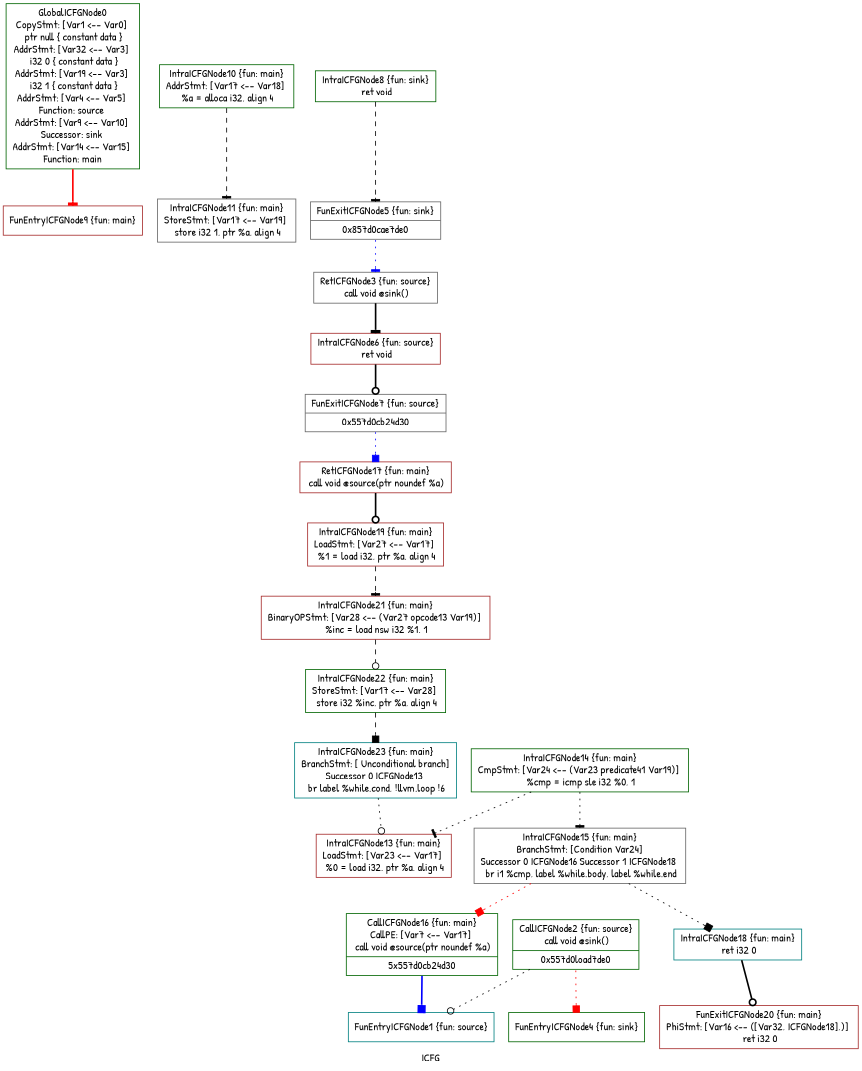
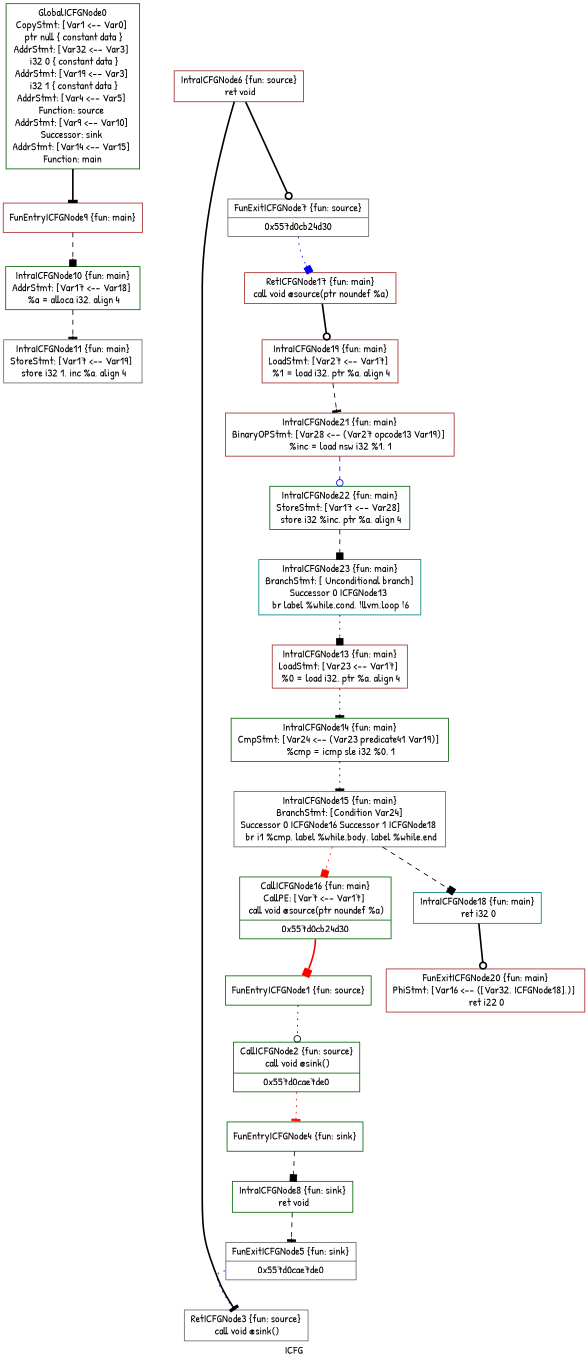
edge "GlobalICFGNode0" -> "FunEntryICFGNode9 {fun: main}": color red -> black
node "FunExitICFGNode5 {fun: sink}": text "0x857d0cae7de0" -> "0x557d0cae7de0"
node "IntraICFGNode11 {fun: main}": text "store i32 1, ptr %a, align 4" -> "store i32 1, inc %a, align 4"
edge "FunEntryICFGNode9 {fun: main}" -> "IntraICFGNode10 {fun: main}": added
edge "RetICFGNode3 {fun: source}" -> "IntraICFGNode6 {fun: source}": reversed
edge "IntraICFGNode21 {fun: main}" -> "IntraICFGNode22 {fun: main}": color black -> blue
edge "IntraICFGNode14 {fun: main}" -> "IntraICFGNode13 {fun: main}": reversed
edge "IntraICFGNode23 {fun: main}" -> "IntraICFGNode13 {fun: main}": arrowhead odot -> box
edge "IntraICFGNode15 {fun: main}" -> "IntraICFGNode18 {fun: main}": style dotted -> dashed
node "CallICFGNode2 {fun: source}": text "0x557d0load7de0" -> "0x557d0cae7de0"
node "CallICFGNode16 {fun: main}": text "5x557d0cb24d30" -> "0x557d0cb24d30"
edge "CallICFGNode2 {fun: source}" -> "FunEntryICFGNode4 {fun: sink}": arrowhead box -> tee
edge "CallICFGNode2 {fun: source}" -> "FunEntryICFGNode1 {fun: source}": reversed
edge "CallICFGNode16 {fun: main}" -> "FunEntryICFGNode1 {fun: source}": color blue -> red
node "FunEntryICFGNode1 {fun: source}": color teal -> darkgreen
node "FunExitICFGNode20 {fun: main}": text "ret i32 0" -> "ret i22 0"
edge "FunEntryICFGNode4 {fun: sink}" -> "IntraICFGNode8 {fun: sink}": added
